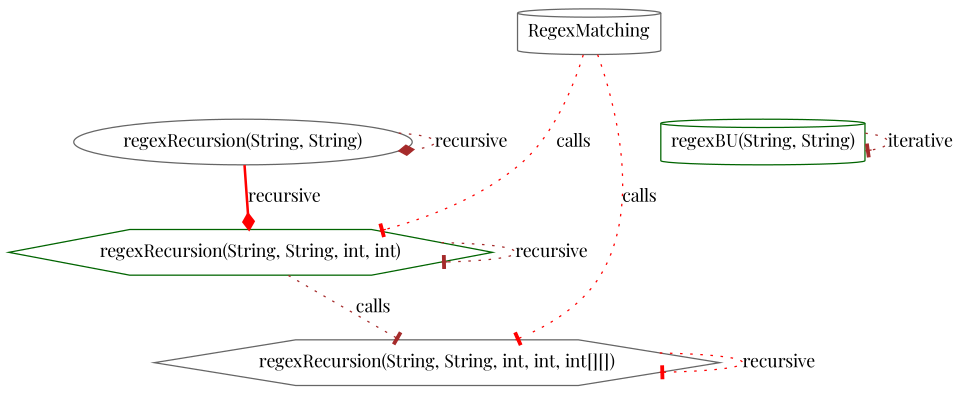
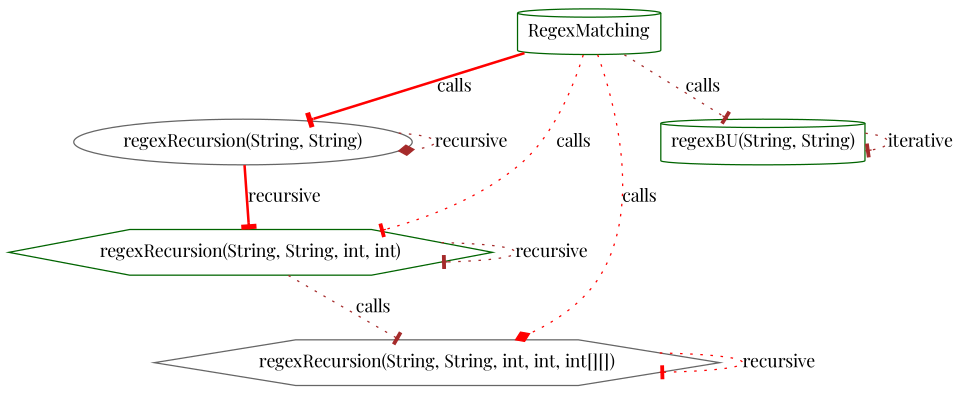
node "RegexMatching": color gray40 -> darkgreen
edge "RegexMatching" -> "regexBU(String, String)": added, label "calls"
edge "RegexMatching" -> "regexRecursion(String, String)": added, label "calls"
edge "regexRecursion(String, String)" -> "regexRecursion(String, String, int, int)": arrowhead diamond -> tee
edge "RegexMatching" -> "regexRecursion(String, String, int, int, int[][])": arrowhead tee -> diamond
